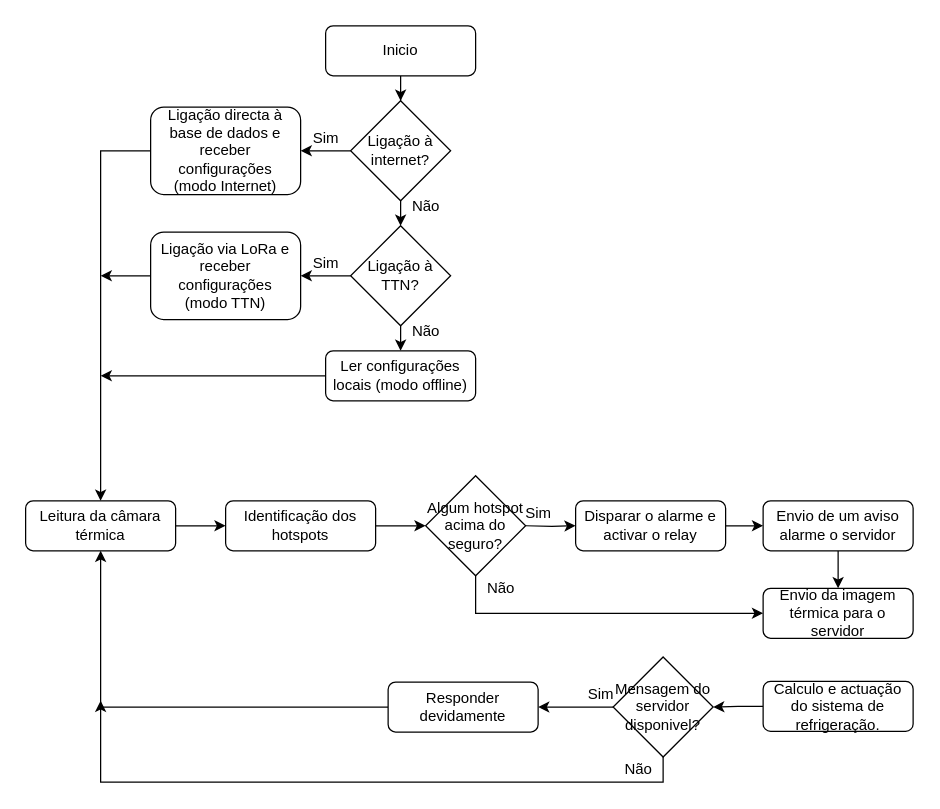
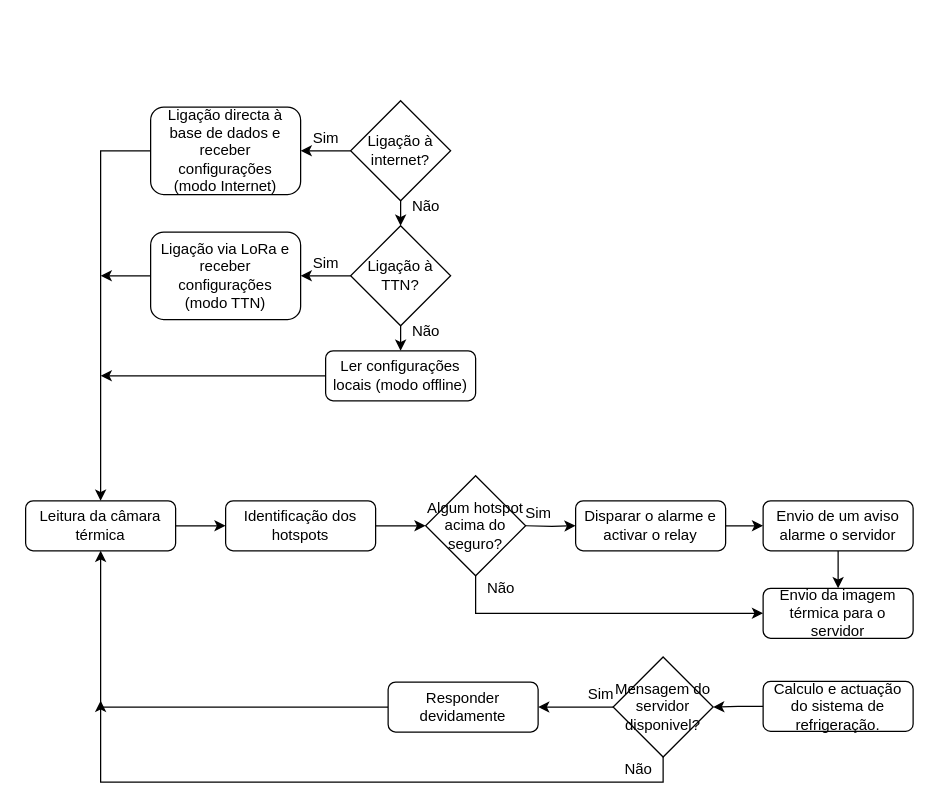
node "Inicio": removed
edge "Inicio" -> "Ligação à internet?": removed
